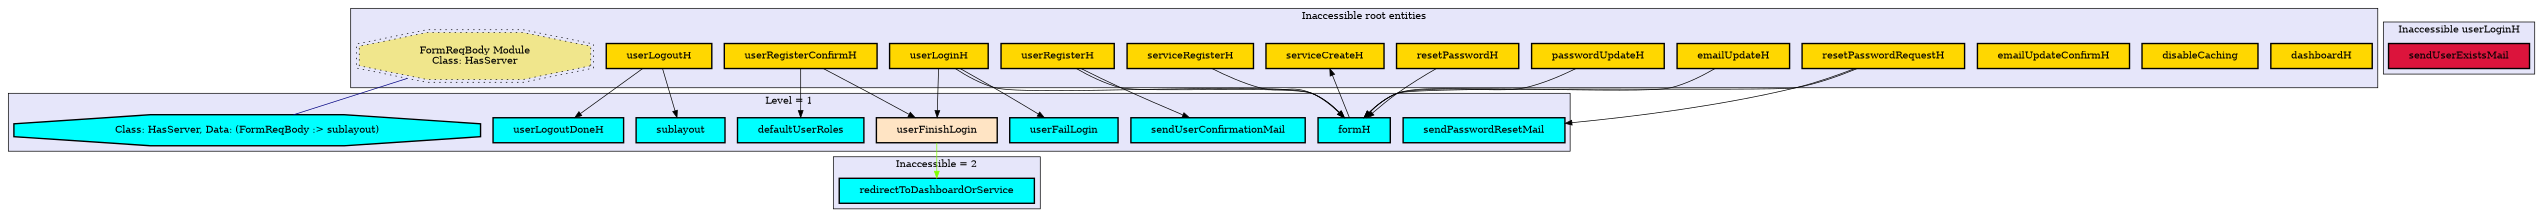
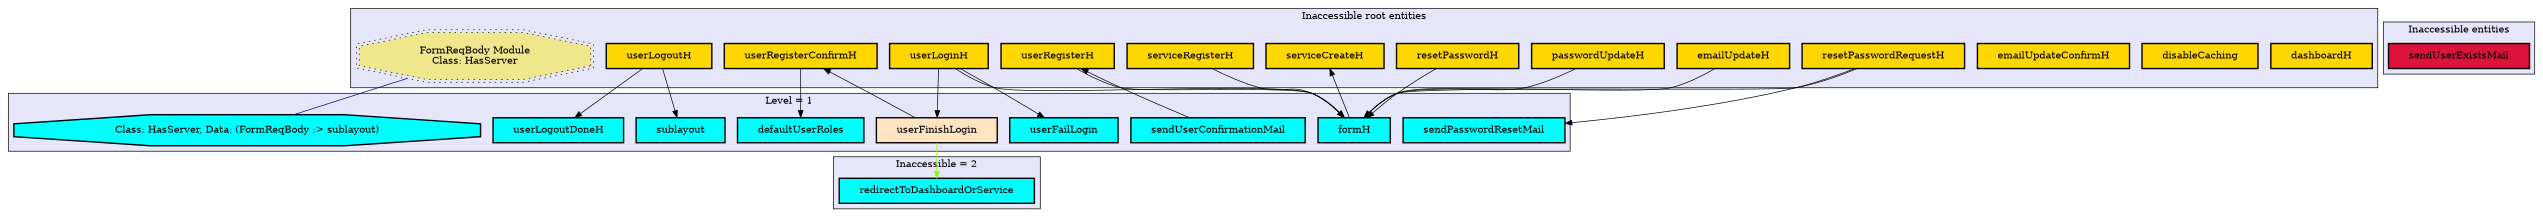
cluster "Inaccessible userLoginH": label "Inaccessible userLoginH" -> "Inaccessible entities"
edge "userRegisterConfirmH" -> "userFinishLogin": reversed
edge "userRegisterH" -> "sendUserConfirmationMail": reversed
